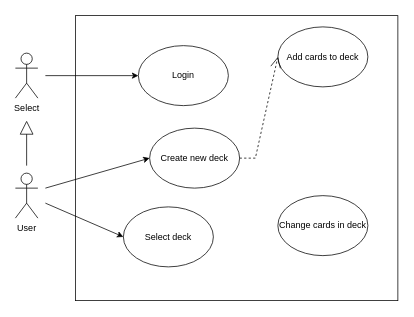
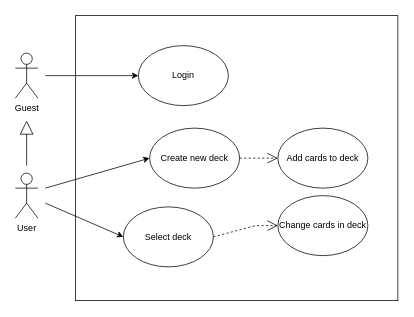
node "Add cards to deck": moved (323, 57) -> (323, 158)
node "Select": label "Select" -> "Guest"
edge "Select deck" -> "Change cards in deck": added
